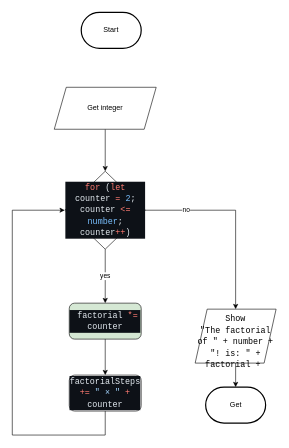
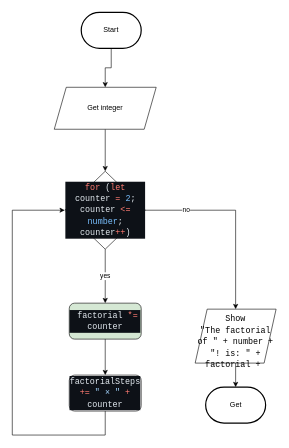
edge "Start" -> "Get integer": added
